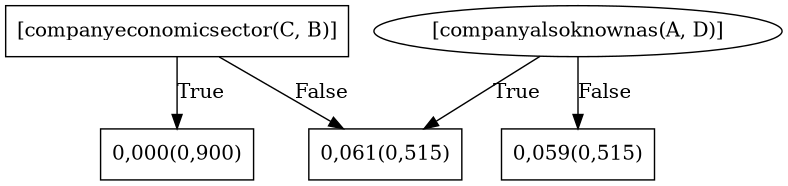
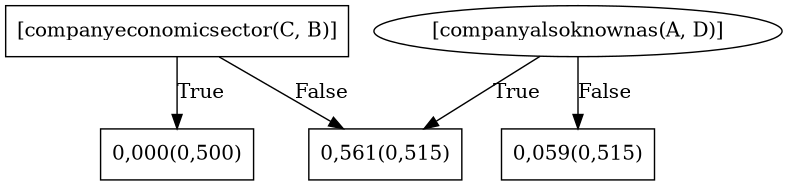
node "0,000(0,900)": label "0,000(0,900)" -> "0,000(0,500)"
node "0,061(0,515)": label "0,061(0,515)" -> "0,561(0,515)"
